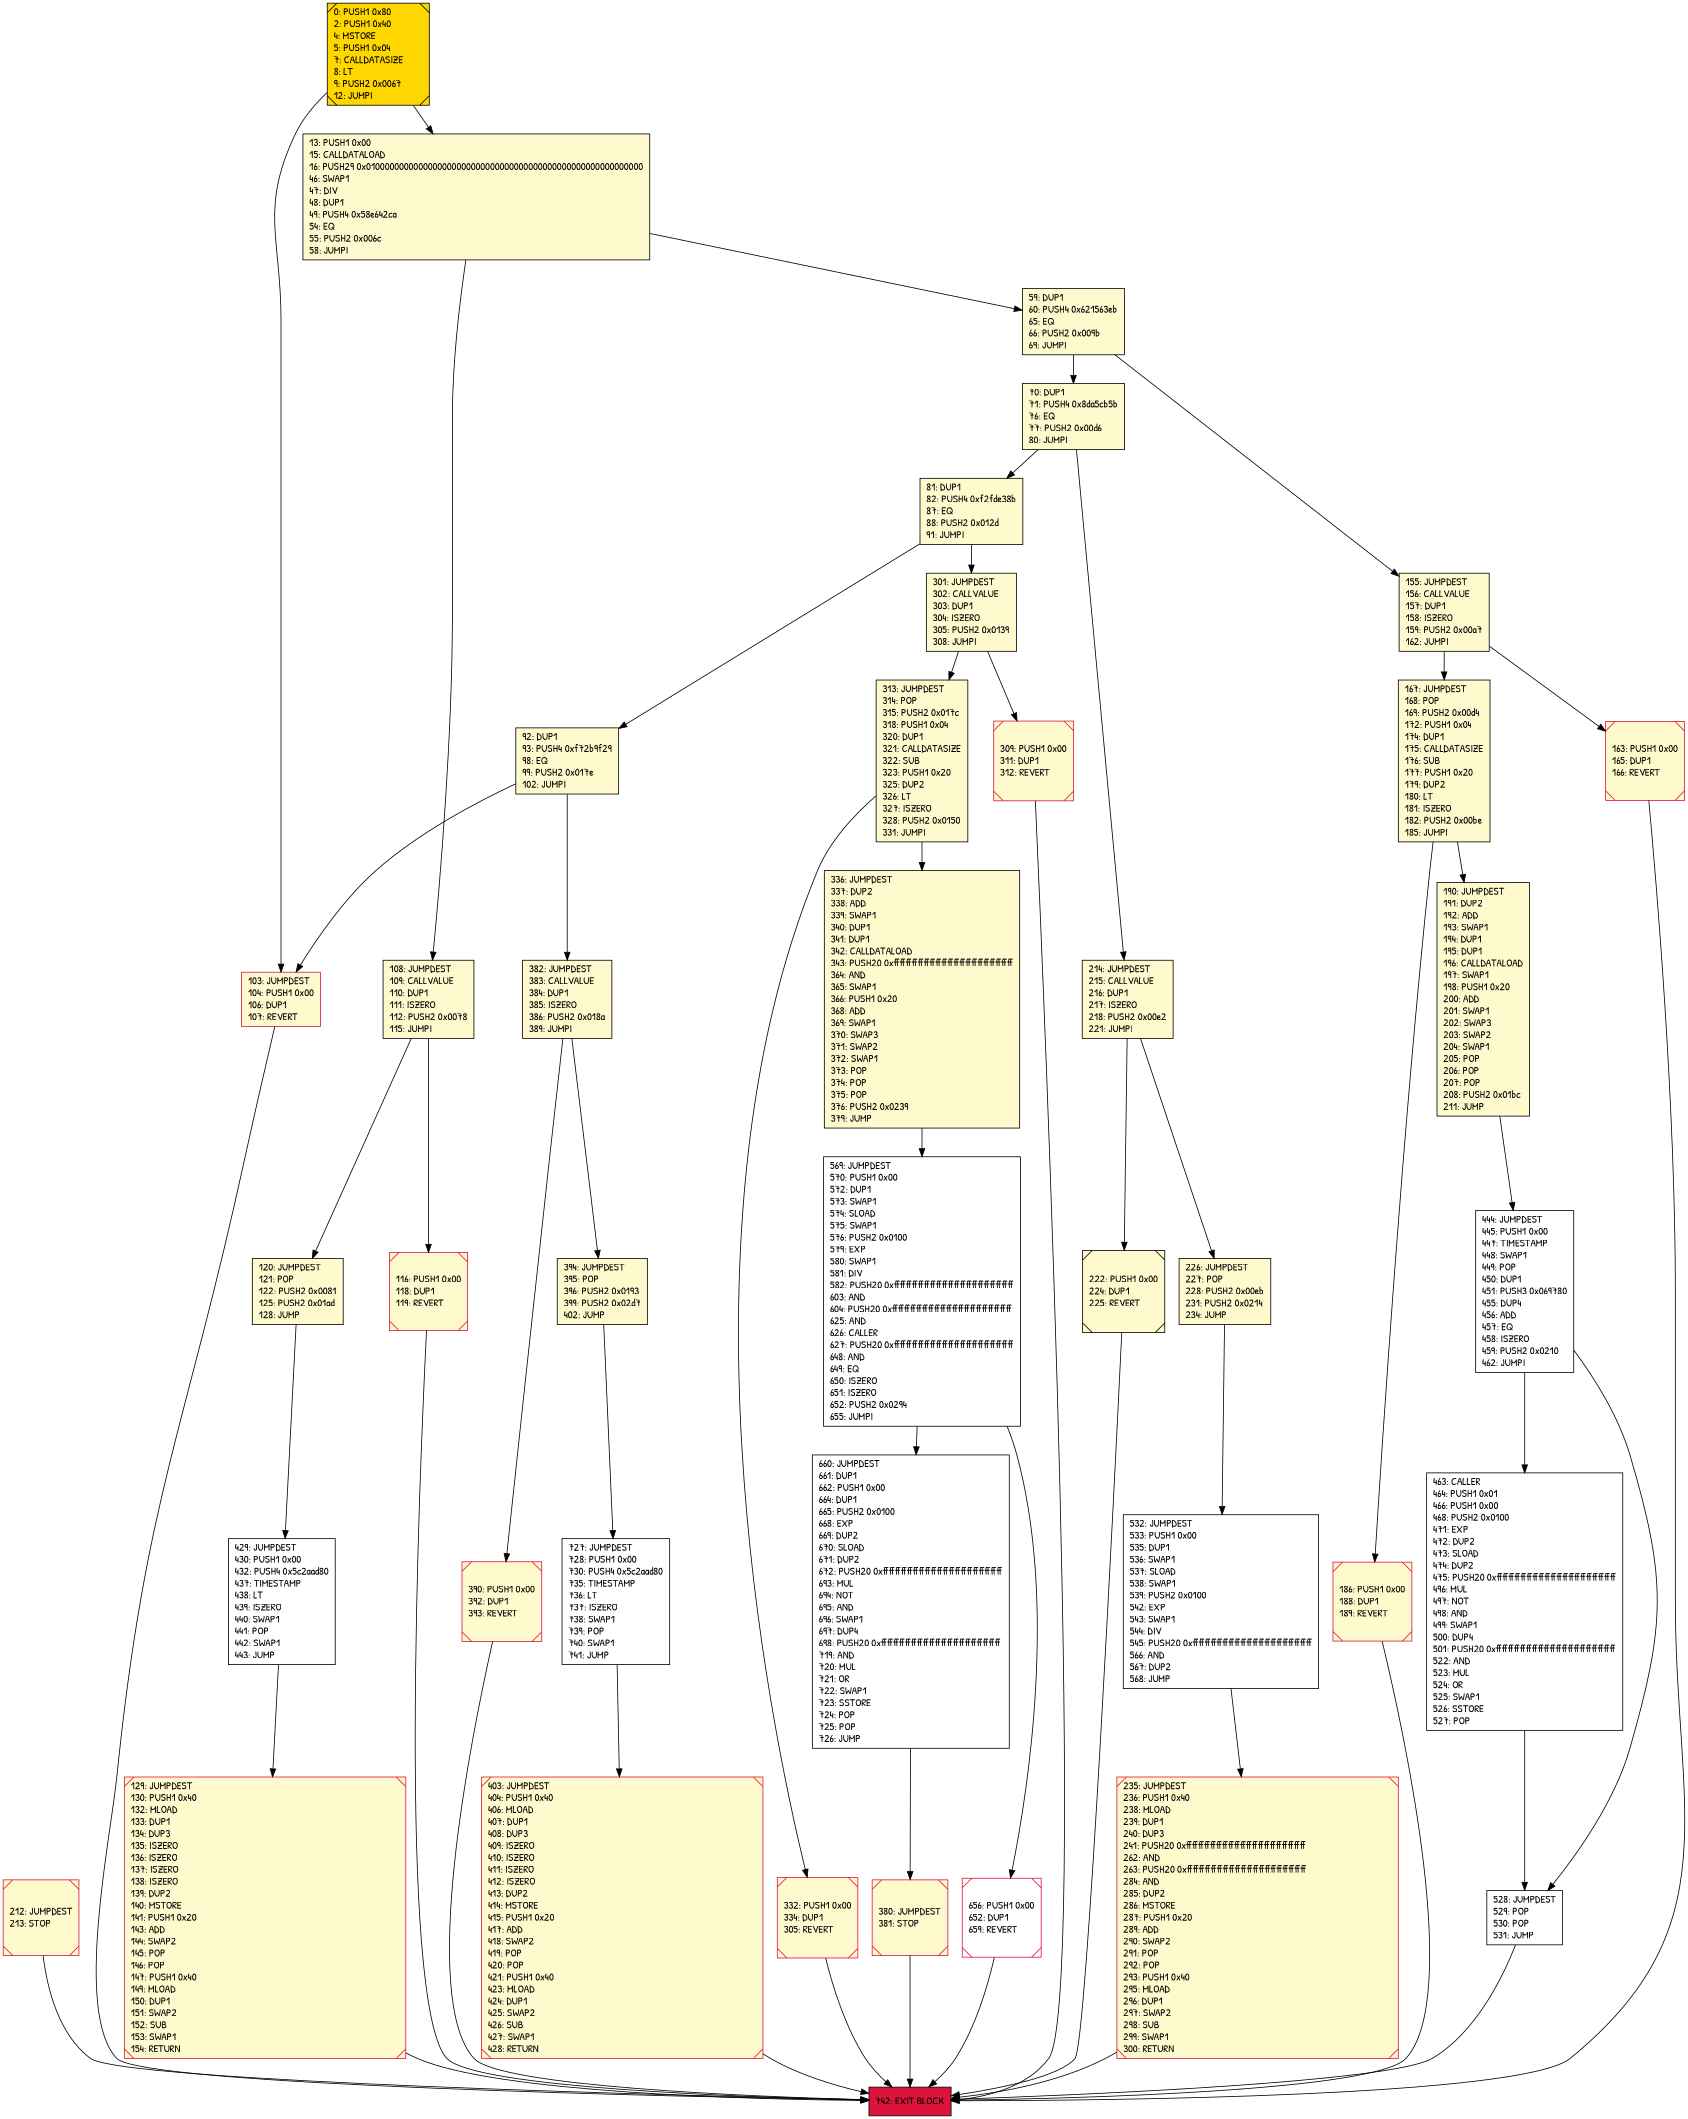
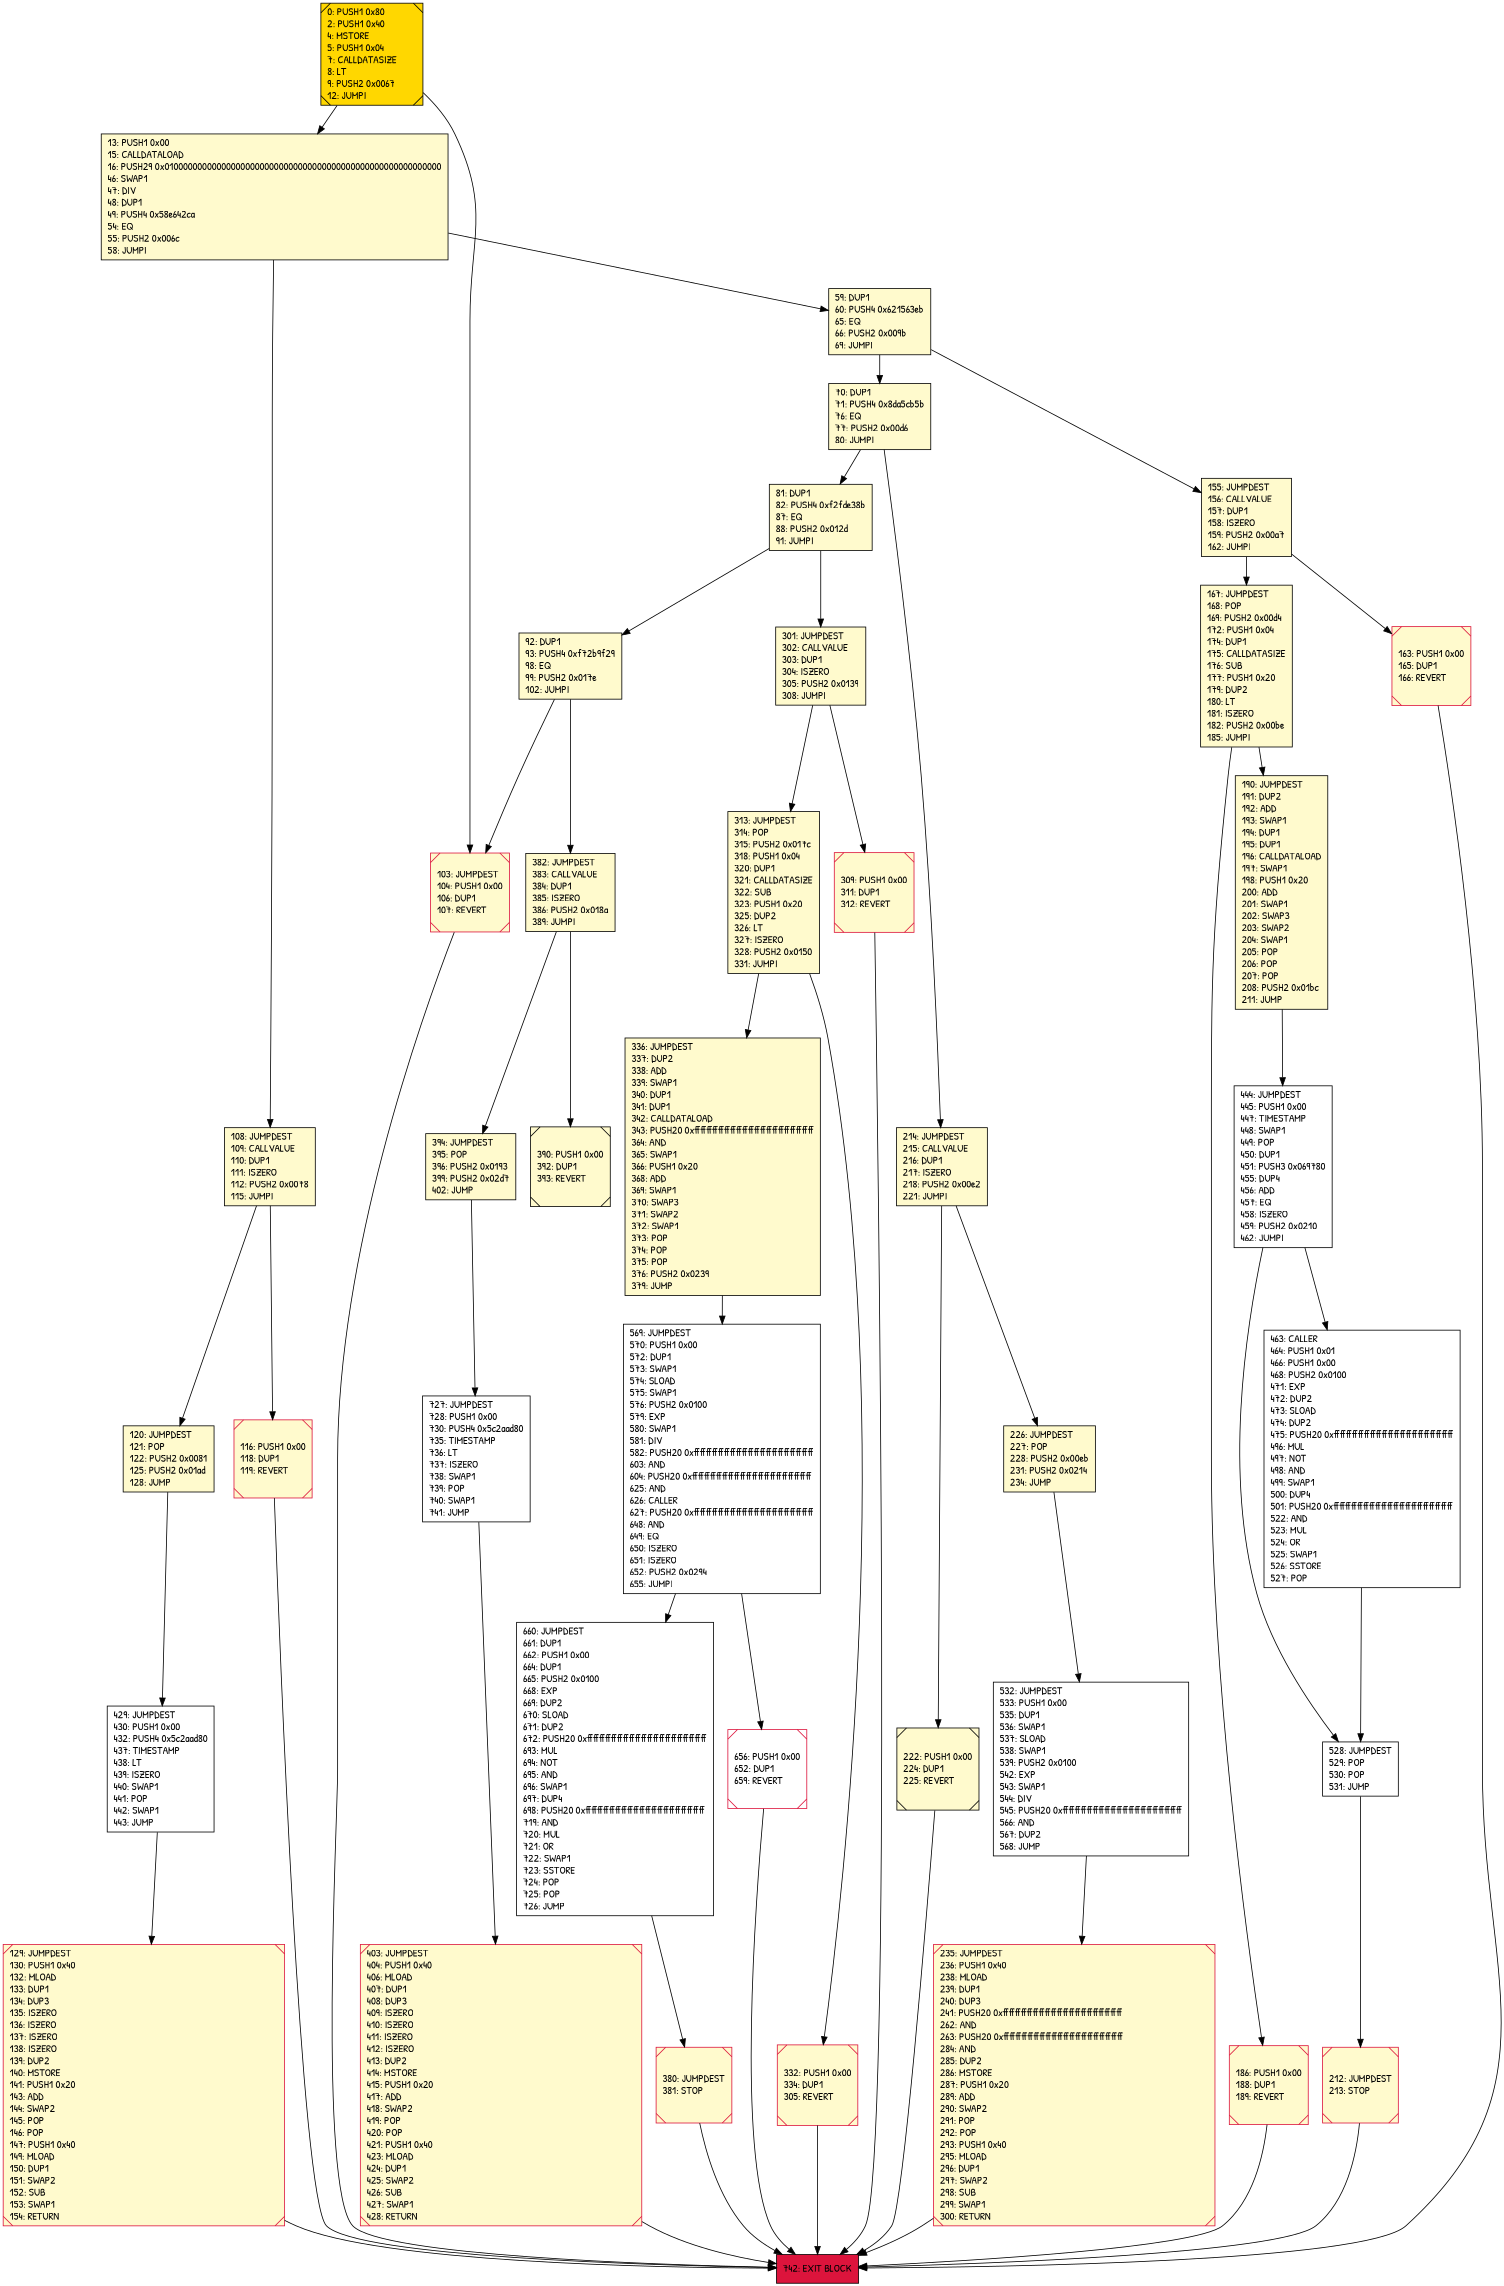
node "103: JUMPDEST 104: PUSH1 0x00 106: DUP1 107: REVERT": shape box -> Msquare
node "390: PUSH1 0x00 392: DUP1 393: REVERT": color crimson -> black
edge "390: PUSH1 0x00 392: DUP1 393: REVERT" -> "742: EXIT BLOCK": removed
edge "528: JUMPDEST 529: POP 530: POP 531: JUMP" -> "742: EXIT BLOCK": now "528: JUMPDEST 529: POP 530: POP 531: JUMP" -> "212: JUMPDEST 213: STOP"
